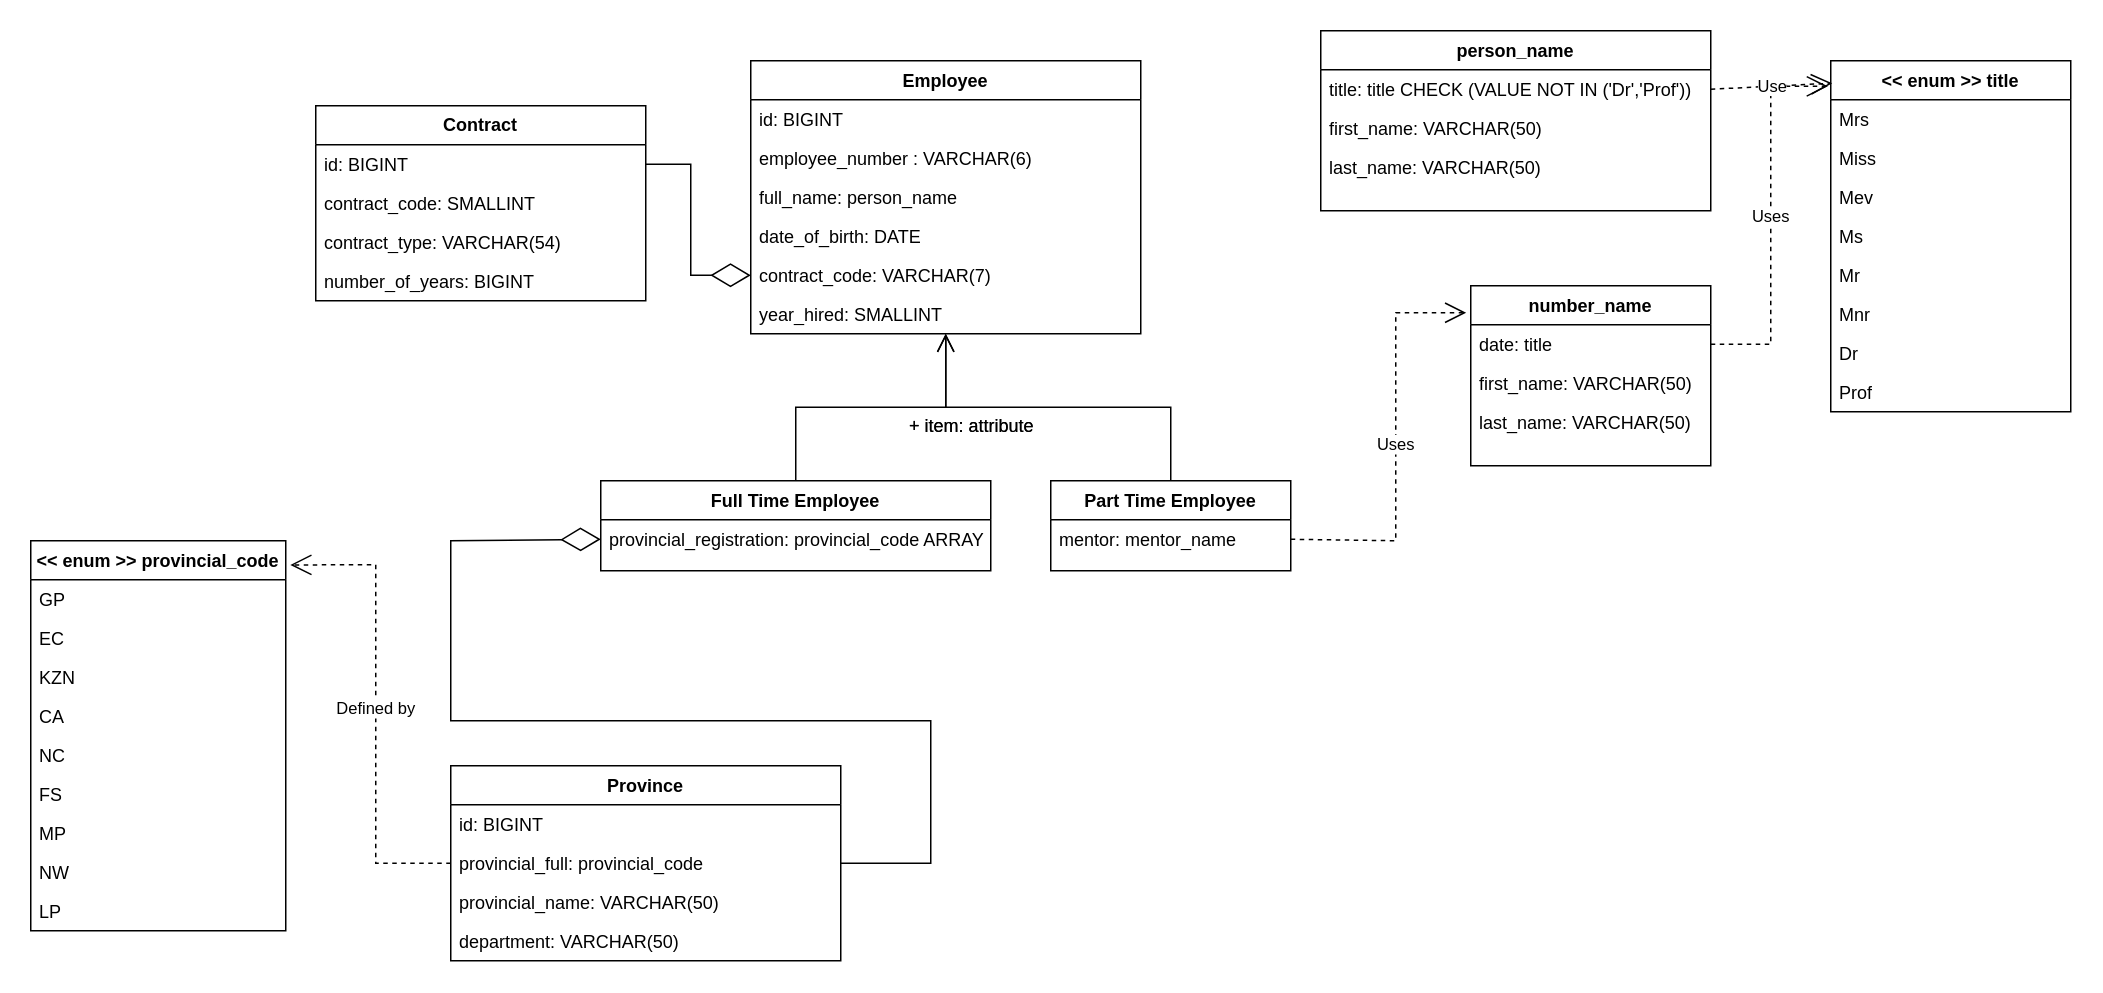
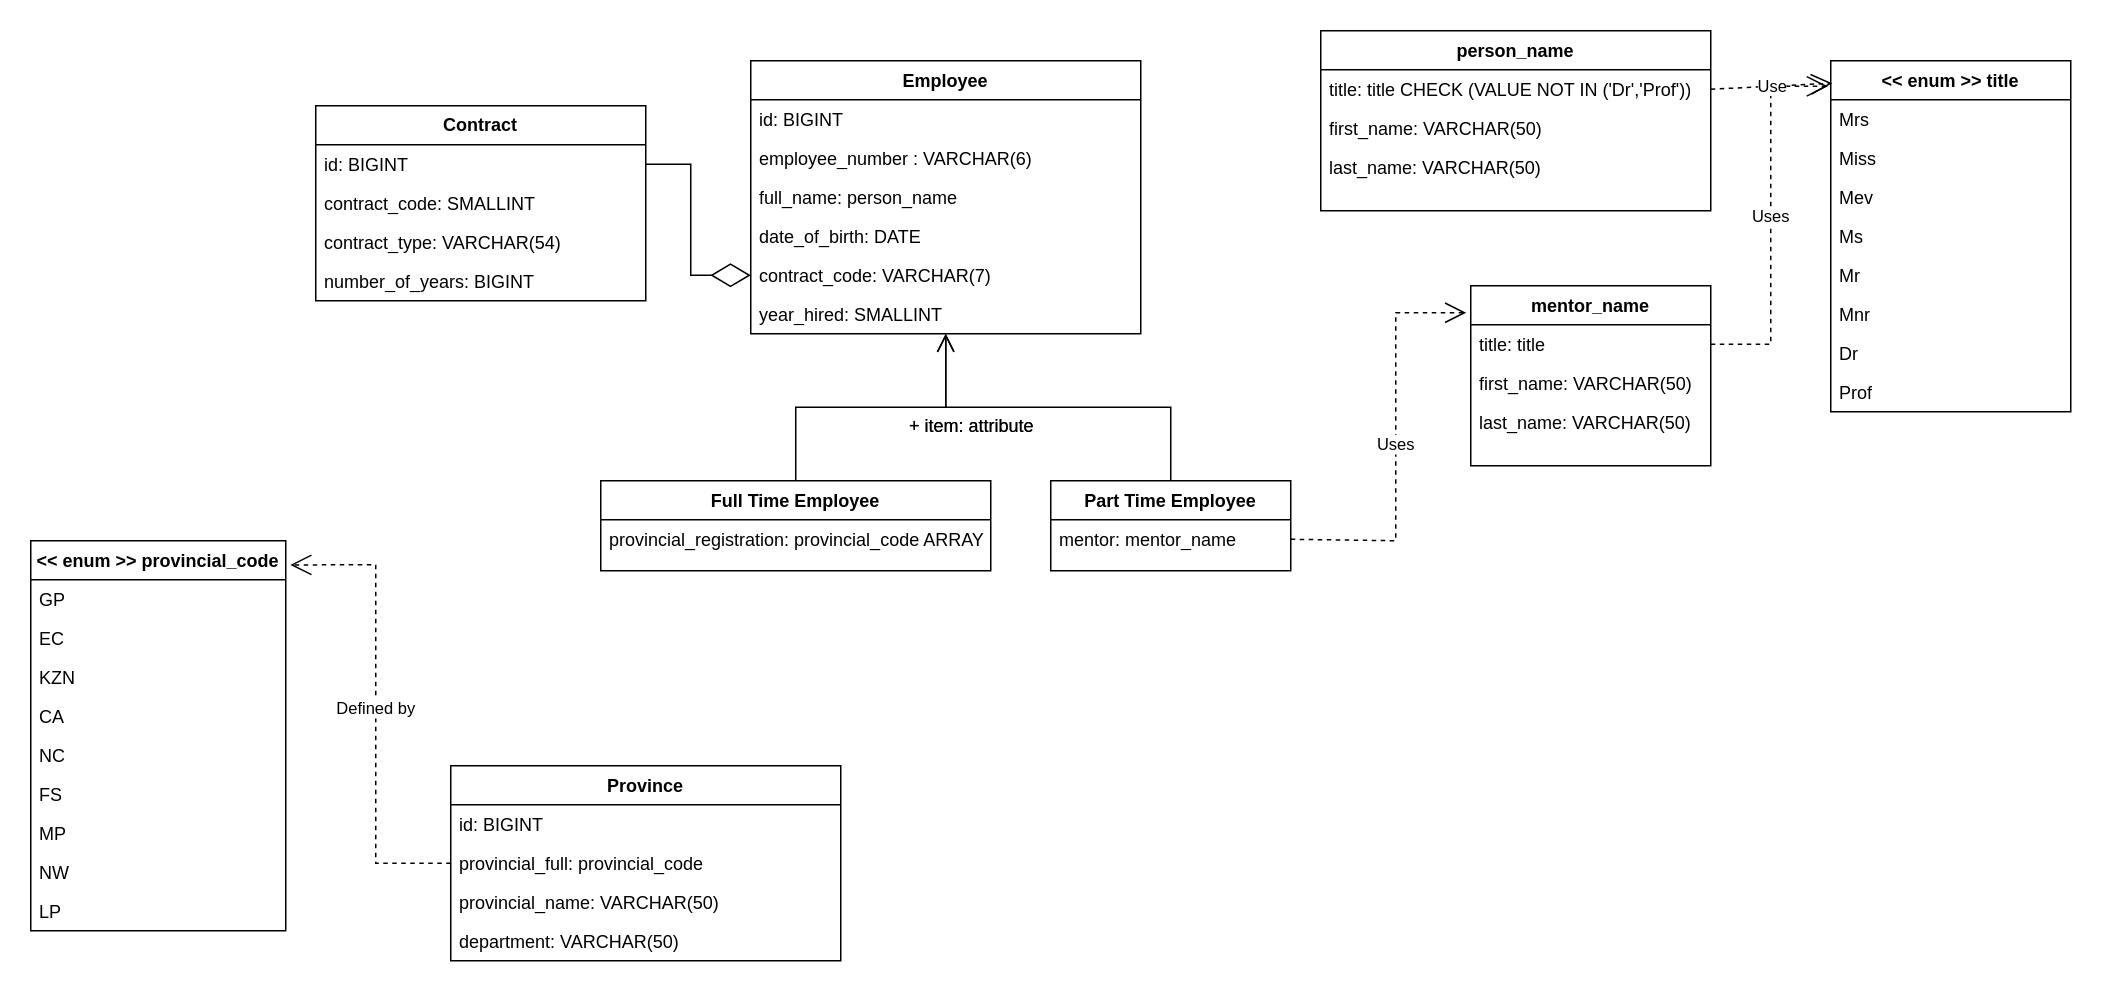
node "number_name": label "number_name" -> "mentor_name"
node "date: title": label "date: title" -> "title: title"
edge "provincial_full: provincial_code" -> "provincial_registration: provincial_code ARRAY": removed
